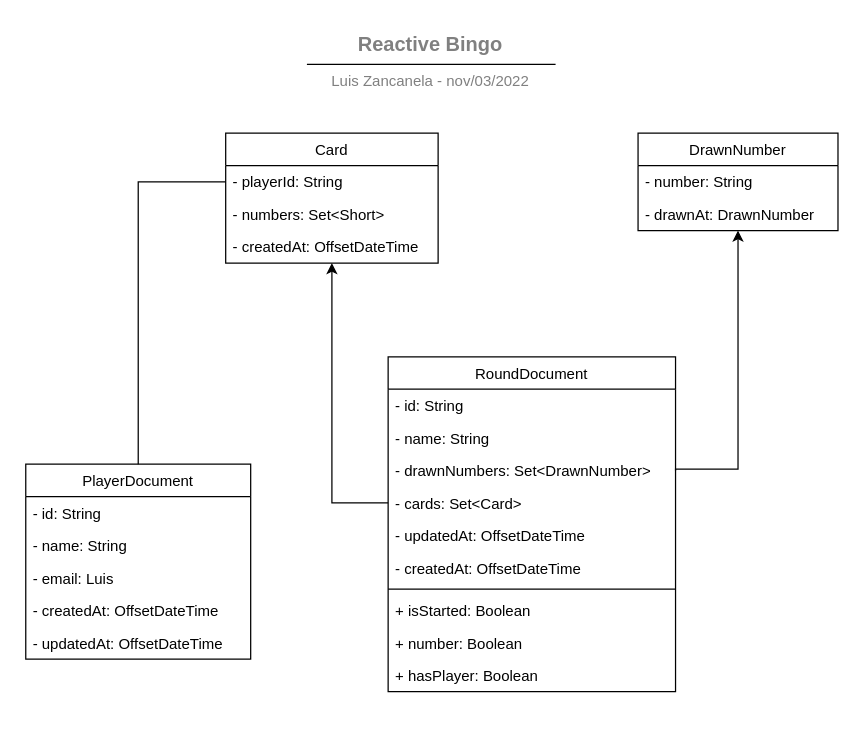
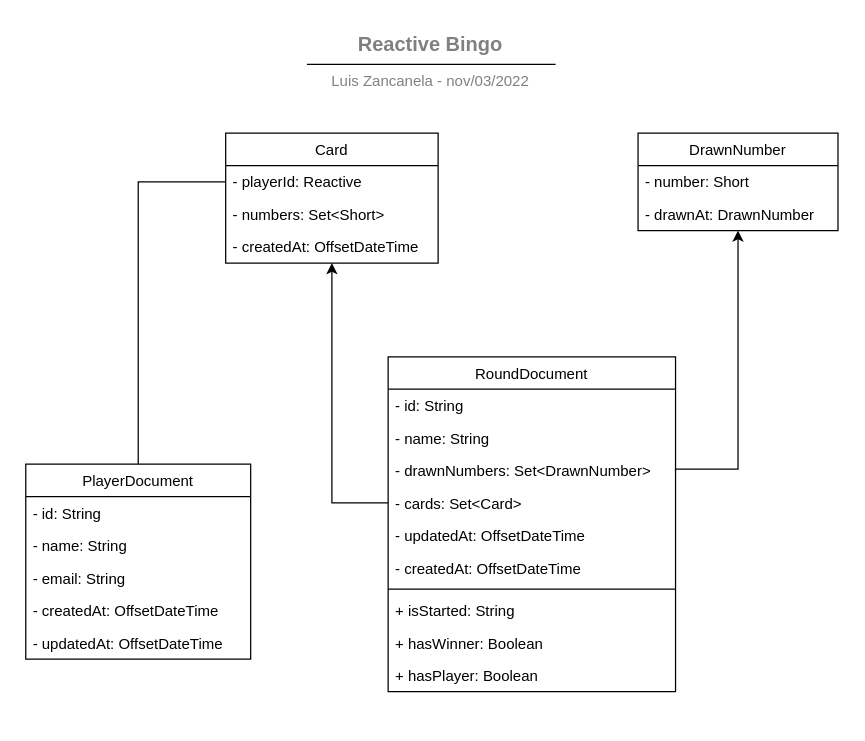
node "- playerId: String": label "- playerId: String" -> "- playerId: Reactive"
node "- number: String": label "- number: String" -> "- number: Short"
node "- email: Luis": label "- email: Luis" -> "- email: String"
node "+ isStarted: Boolean": label "+ isStarted: Boolean" -> "+ isStarted: String"
node "+ number: Boolean": label "+ number: Boolean" -> "+ hasWinner: Boolean"
